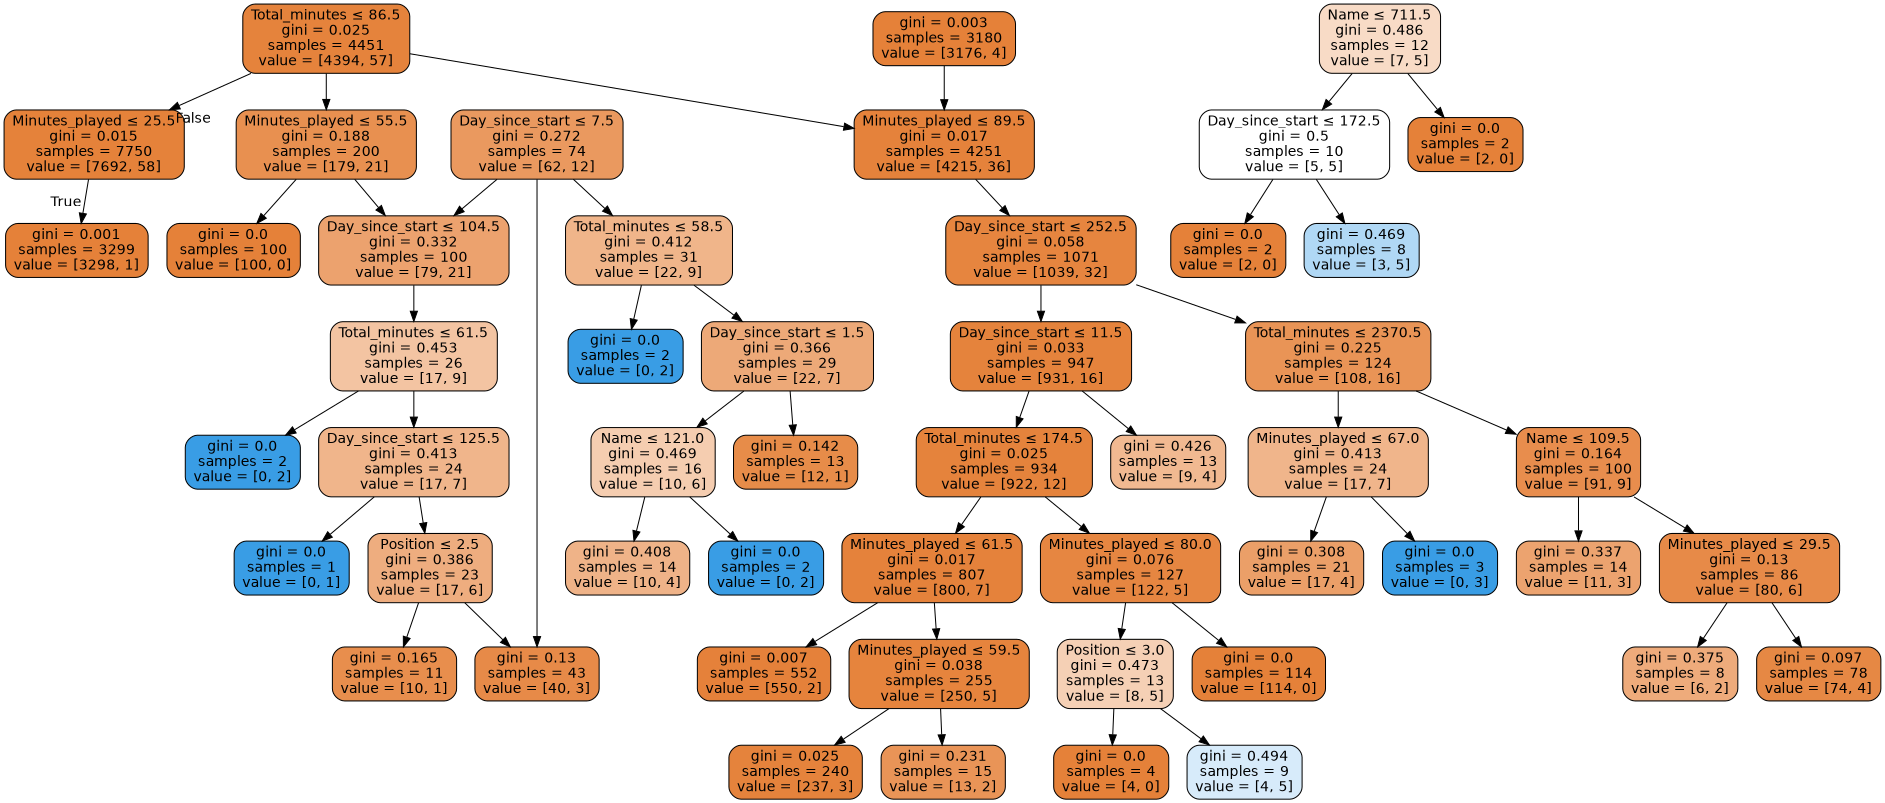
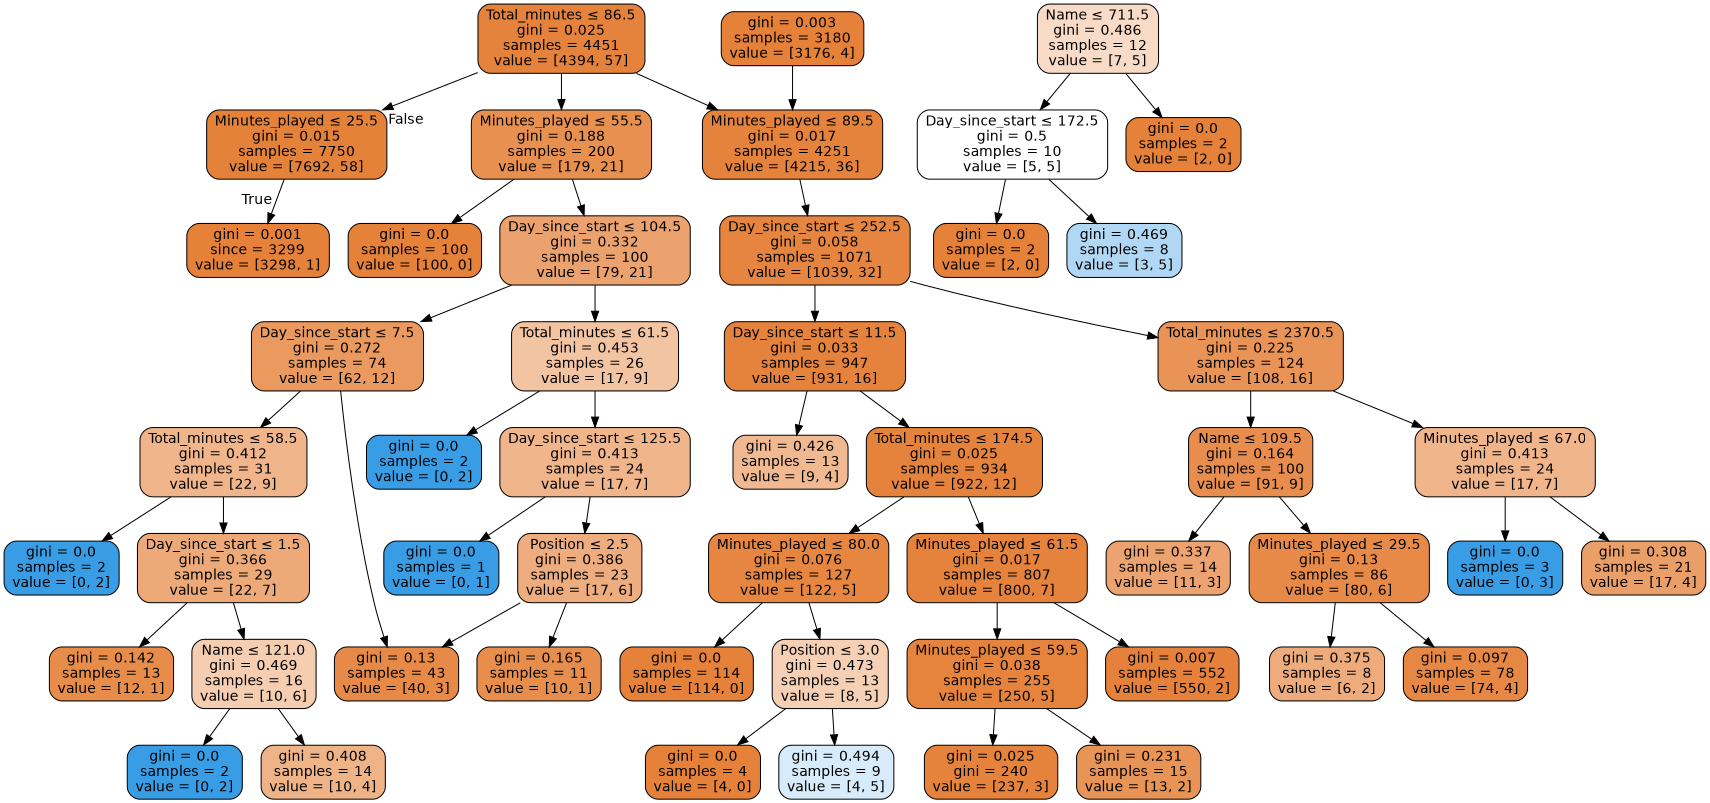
edge "Day_since_start ≤ 7.5" -> "Day_since_start ≤ 104.5": reversed
node "gini = 0.001": text "samples = 3299" -> "since = 3299"
node "gini = 0.025": text "samples = 240" -> "gini = 240"
